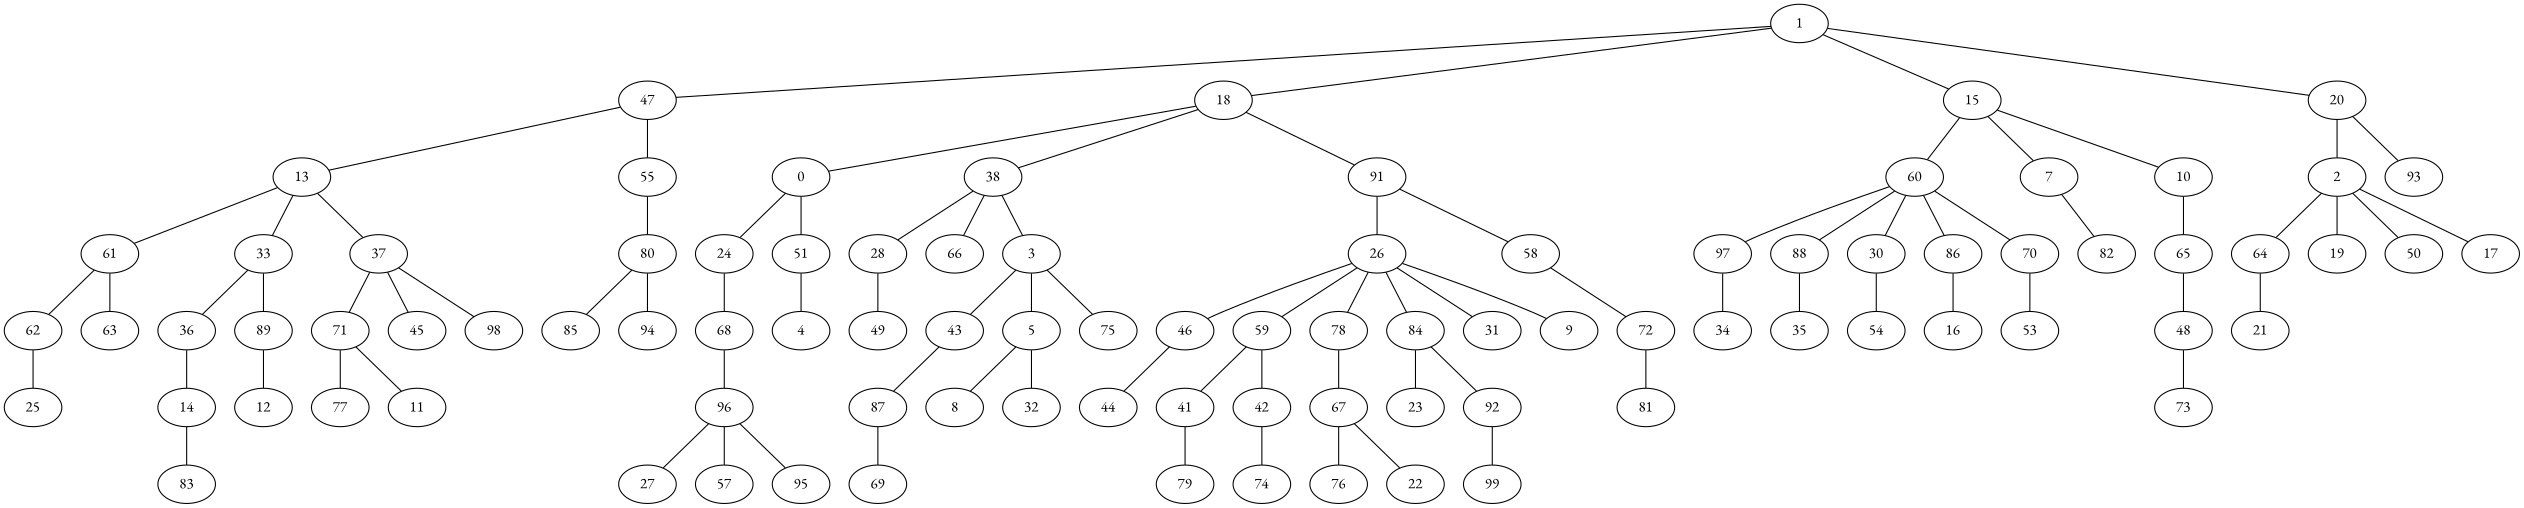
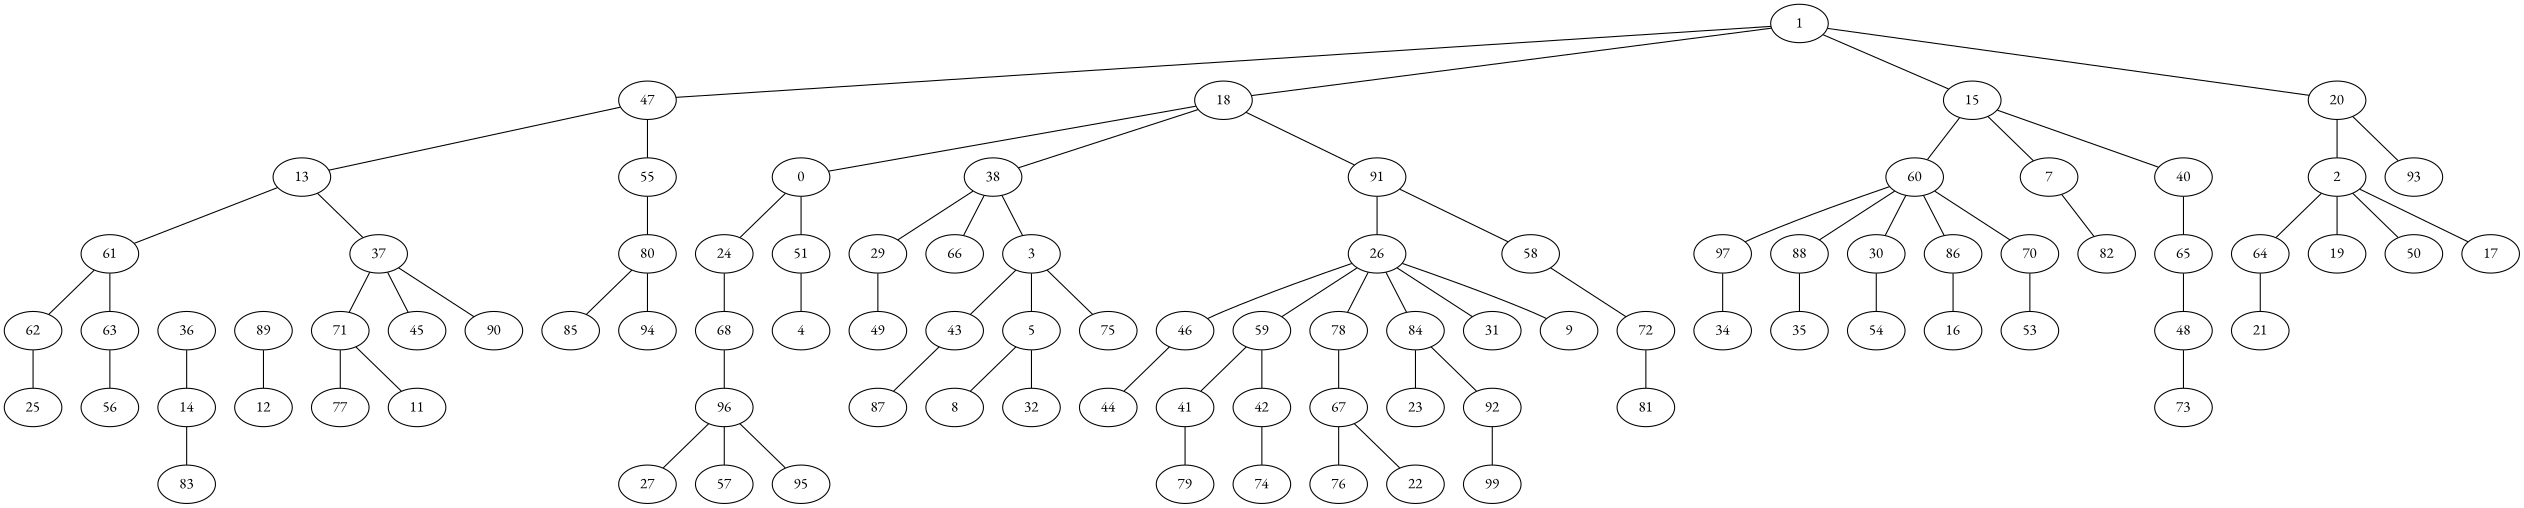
node "10": label "10" -> "40"
node "33": removed
node "28": label "28" -> "29"
node "98": label "98" -> "90"
node "56": added
node "69": removed
